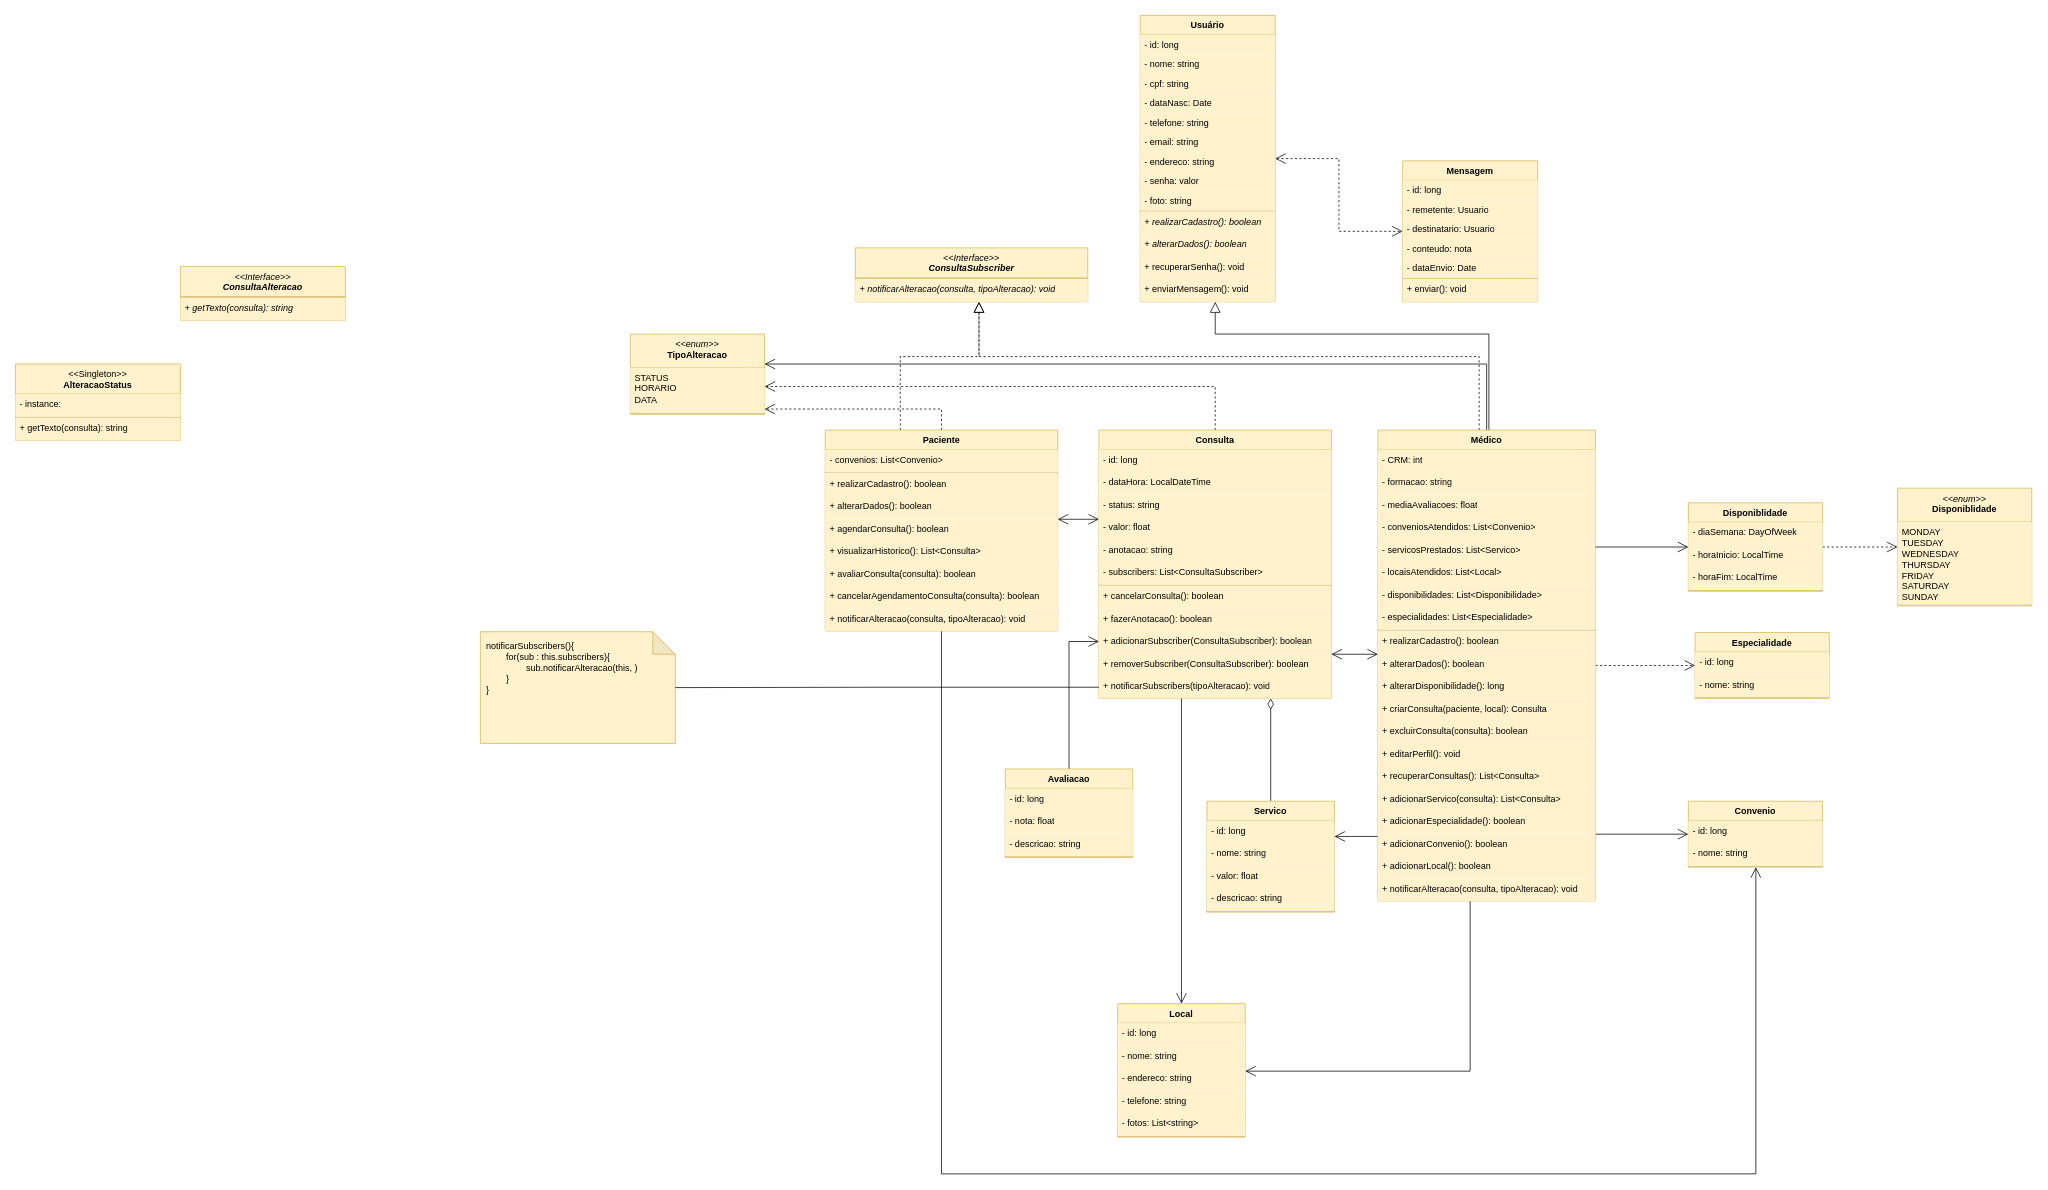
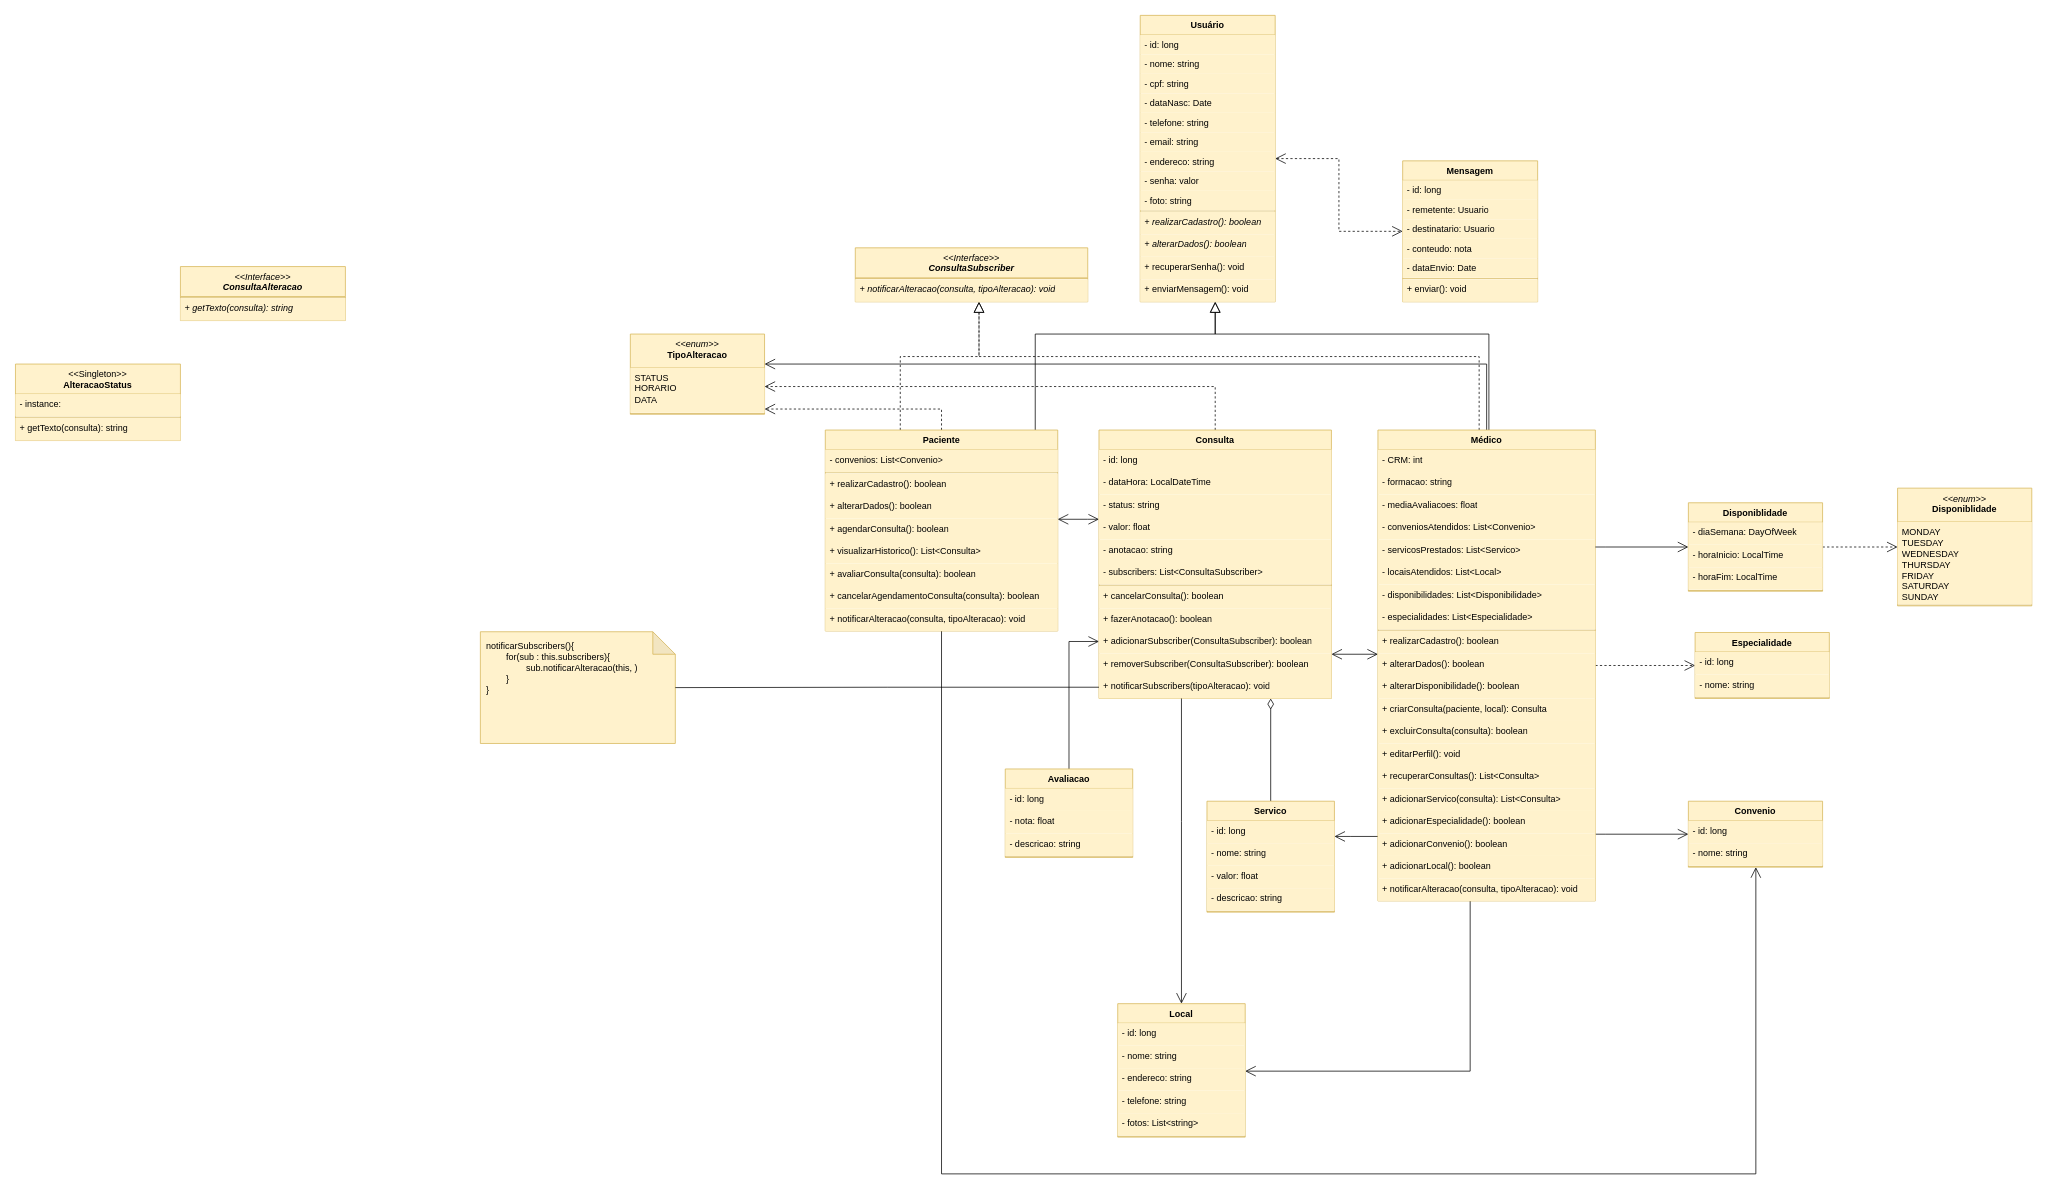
edge "Paciente" -> "Usuário": added
node "+ alterarDisponibilidade(): long": label "+ alterarDisponibilidade(): long" -> "+ alterarDisponibilidade(): boolean"
